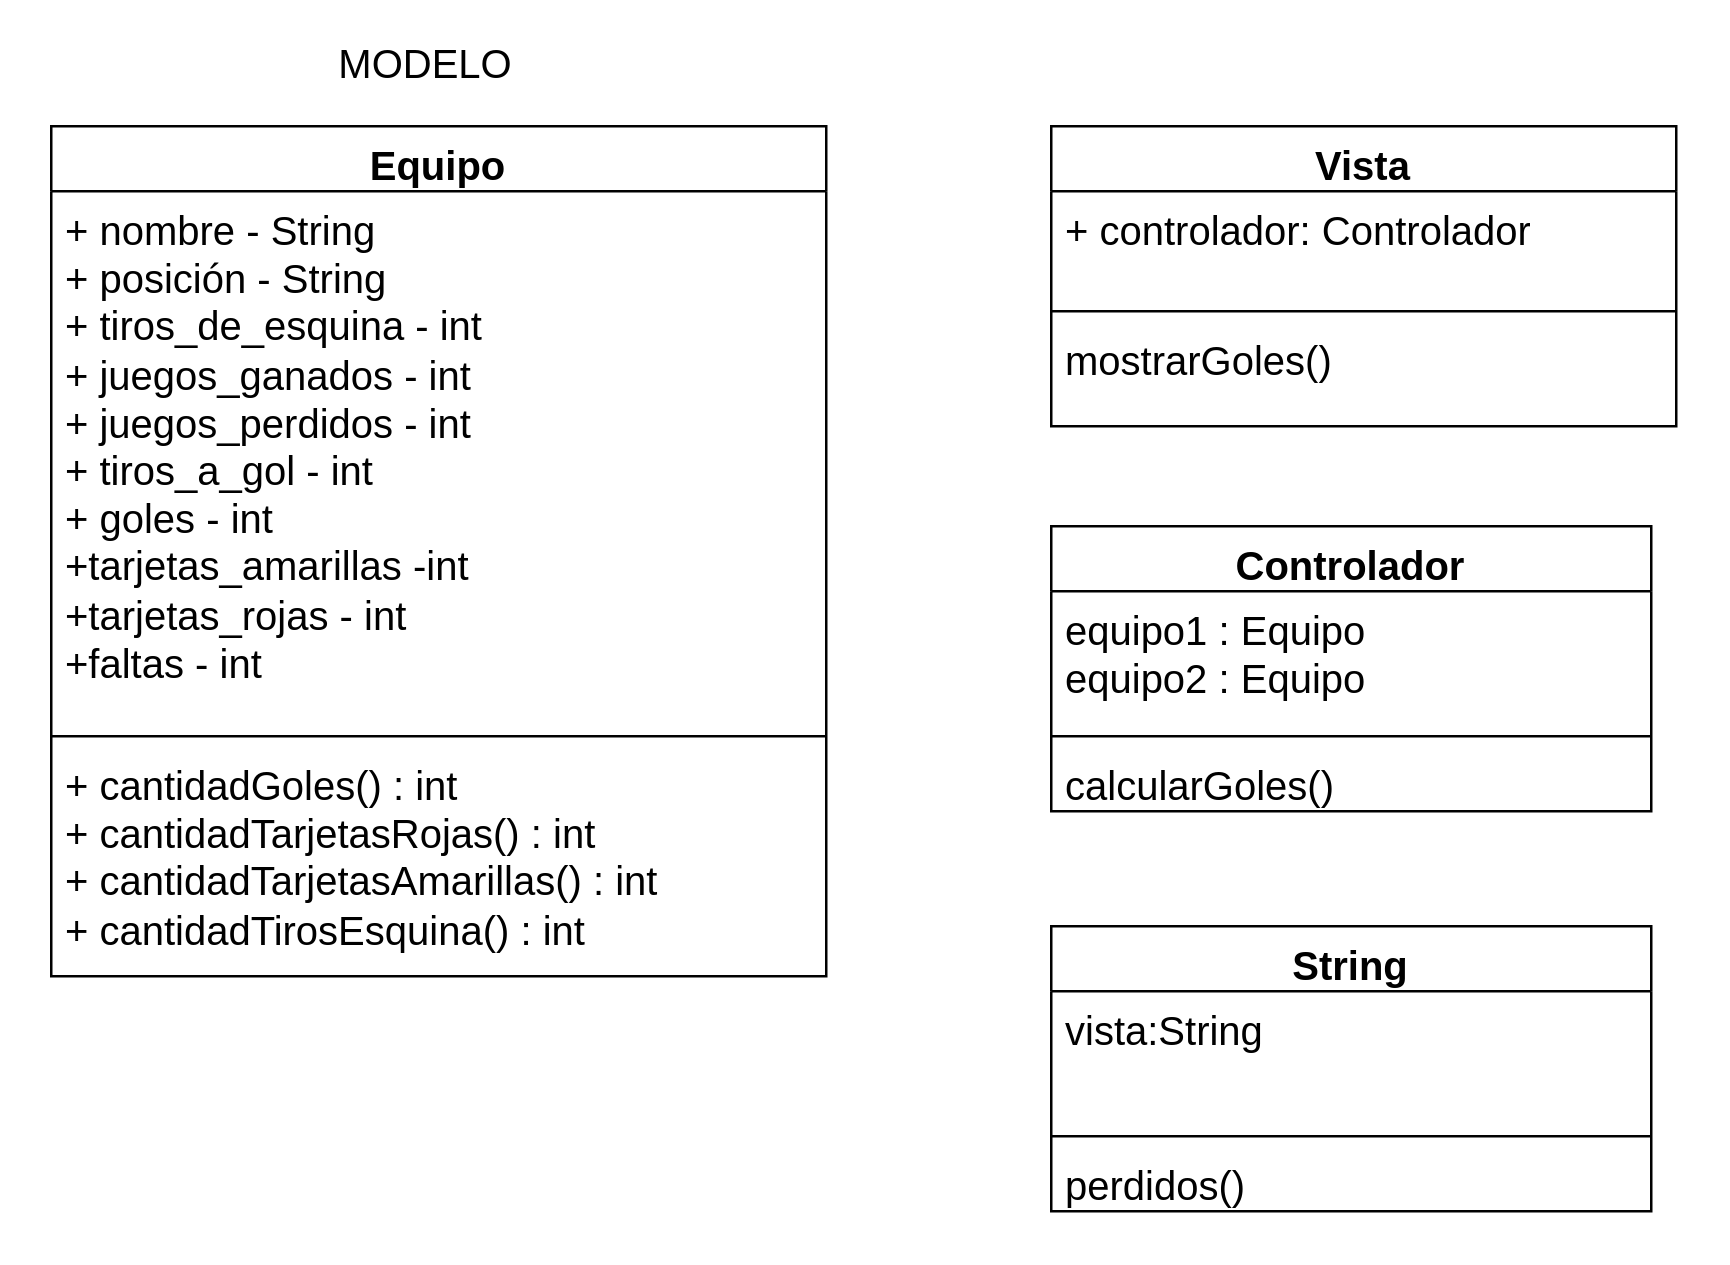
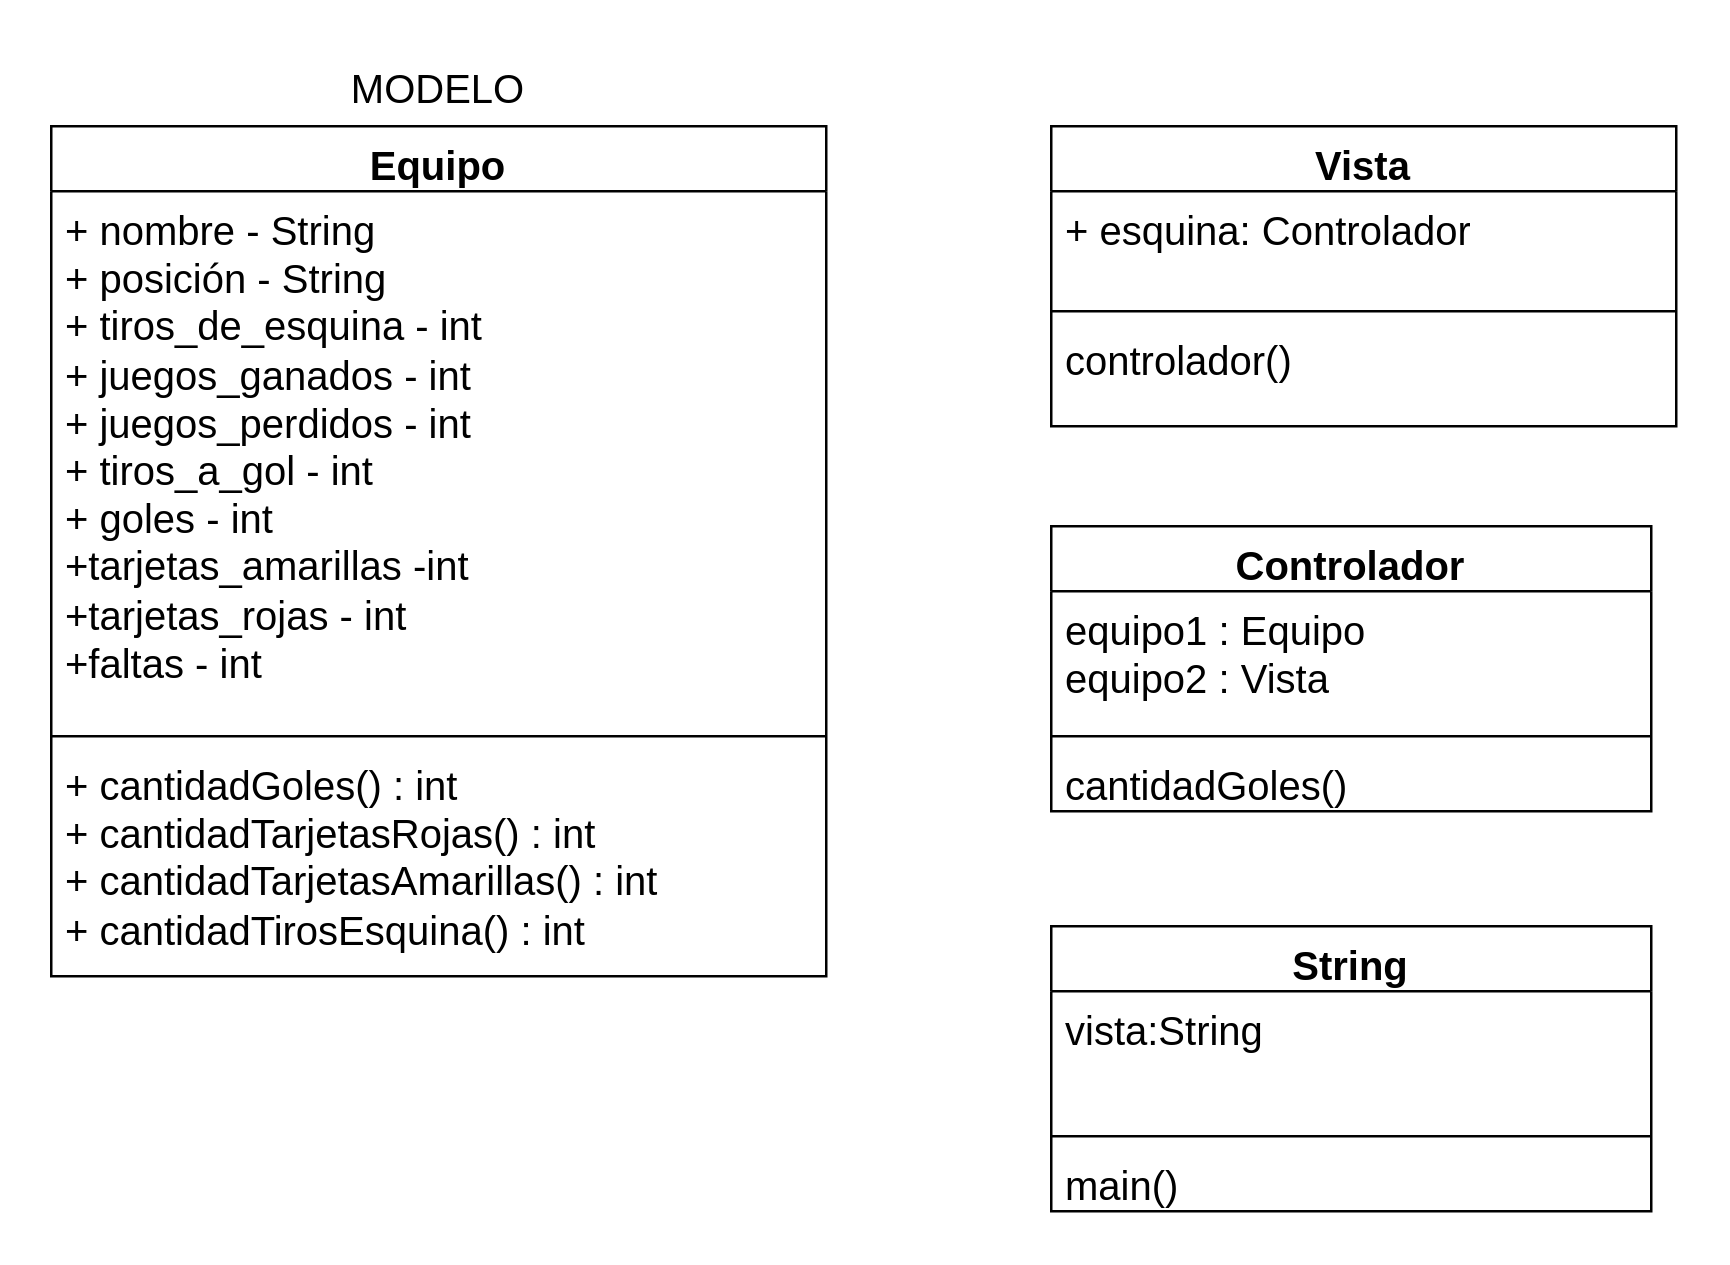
node "MODELO": moved (426, 64) -> (439, 89)
node "+ controlador: Controlador": label "+ controlador: Controlador" -> "+ esquina: Controlador"
node "mostrarGoles()": label "mostrarGoles()" -> "controlador()"
node "equipo1 : Equipo equipo2 : Equipo": label "equipo1 : Equipo equipo2 : Equipo" -> "equipo1 : Equipo equipo2 : Vista"
node "calcularGoles()": label "calcularGoles()" -> "cantidadGoles()"
node "perdidos()": label "perdidos()" -> "main()"
